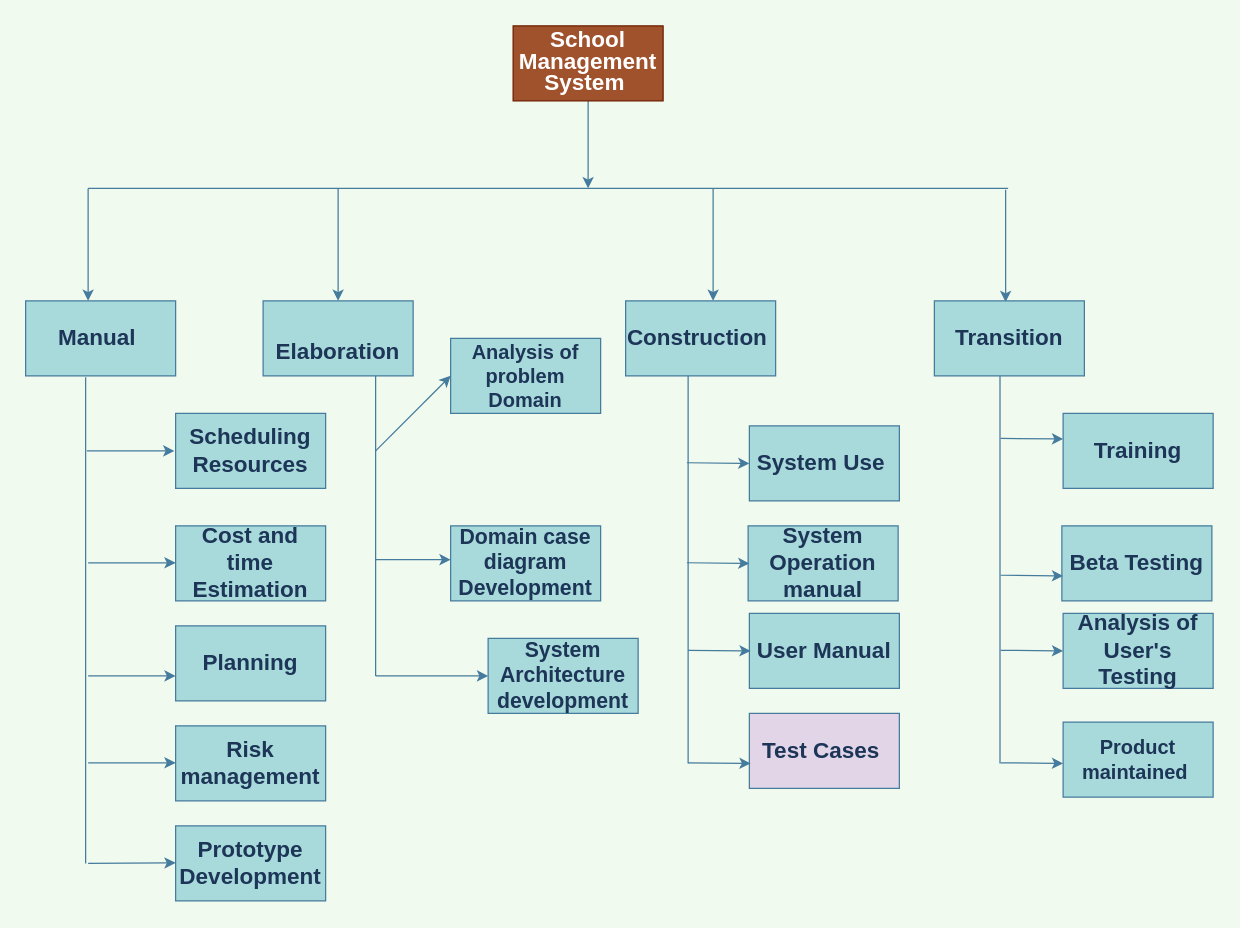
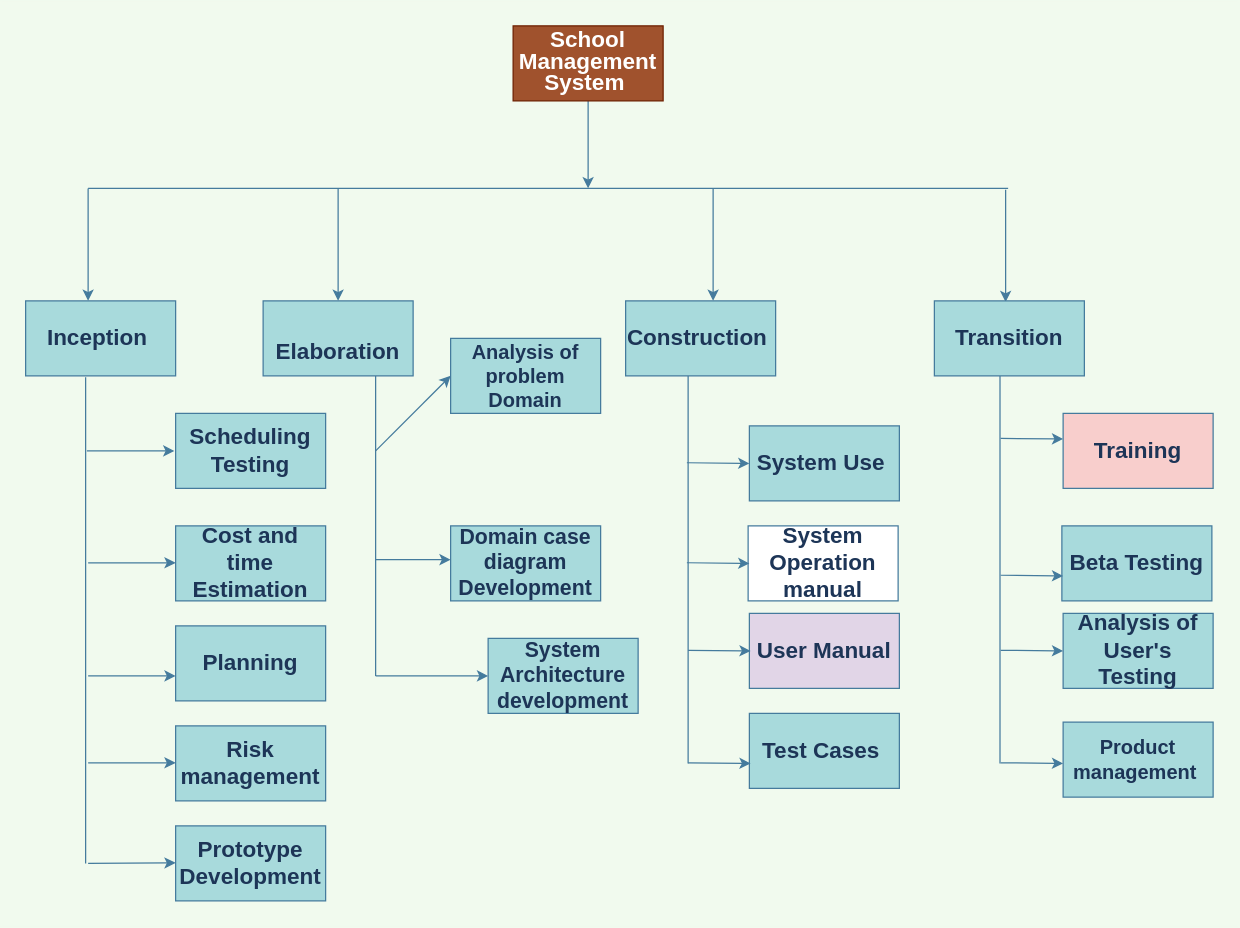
node "Manual": label "Manual" -> "Inception"
node "Scheduling Resources": label "Scheduling Resources" -> "Scheduling Testing"
node "Training": fillcolor #a8dadc -> #f8cecc
node "System Operation manual": fillcolor #a8dadc -> #ffffff
node "User Manual": fillcolor #a8dadc -> #e1d5e7
node "Test Cases": fillcolor #e1d5e7 -> #a8dadc
node "Product maintained": label "Product maintained" -> "Product management"
